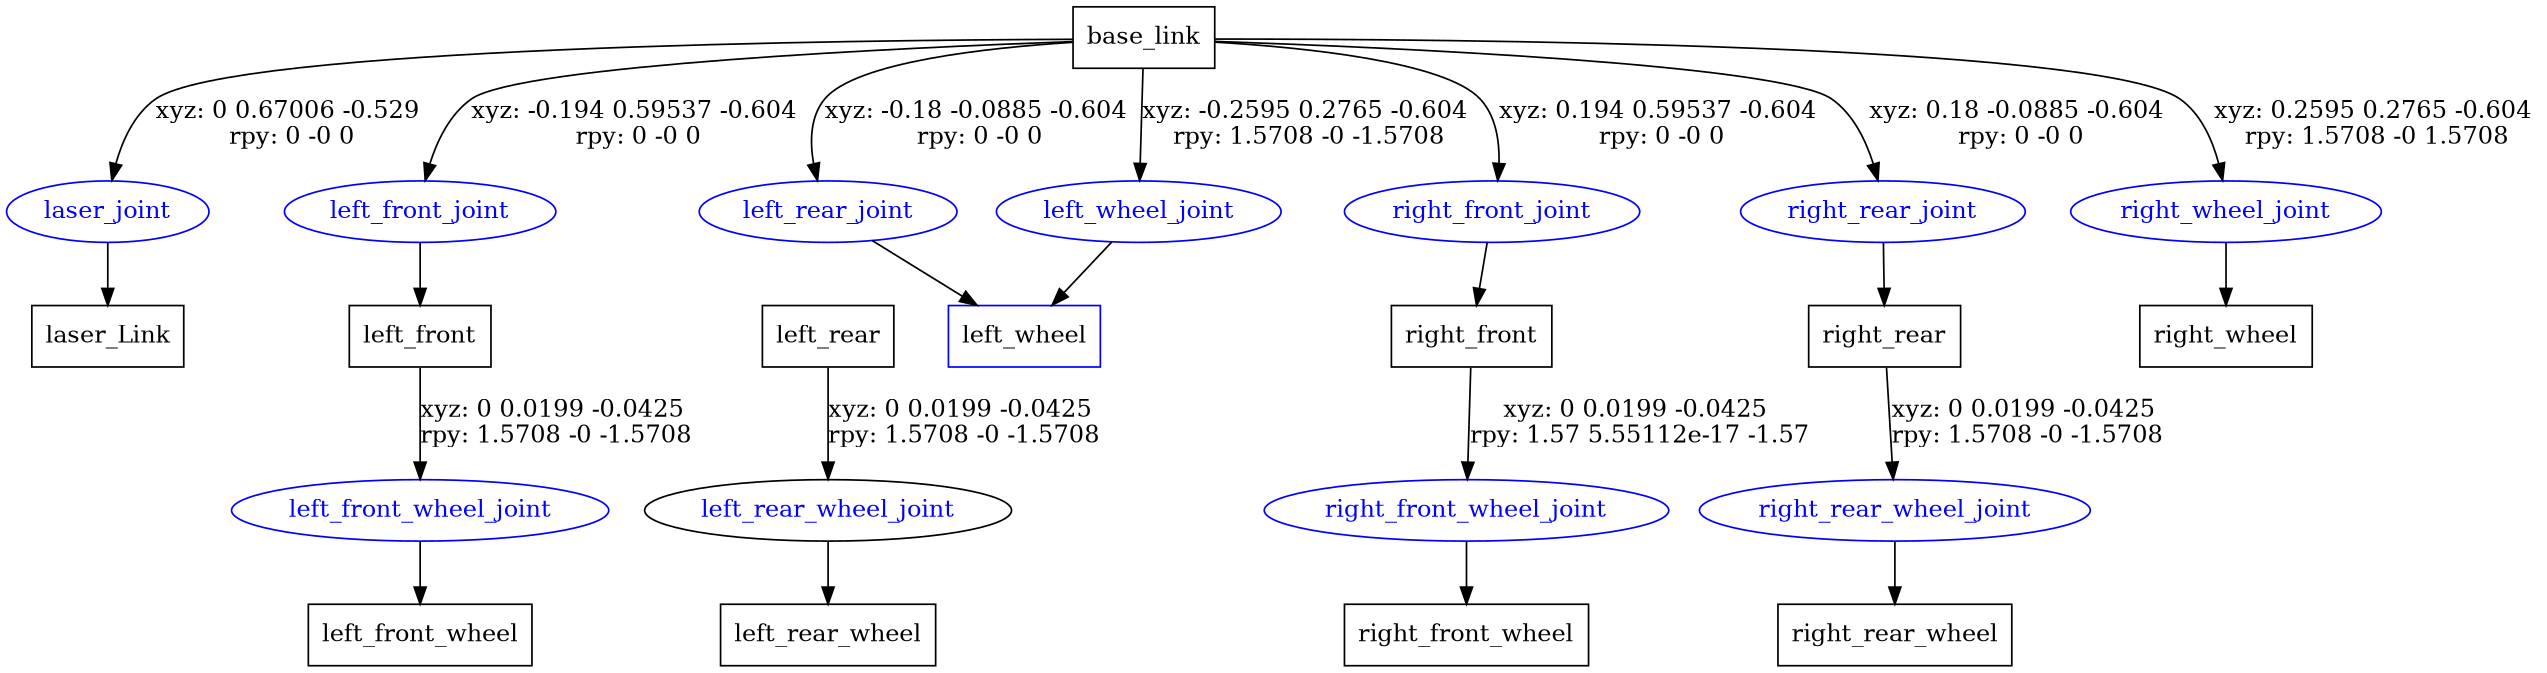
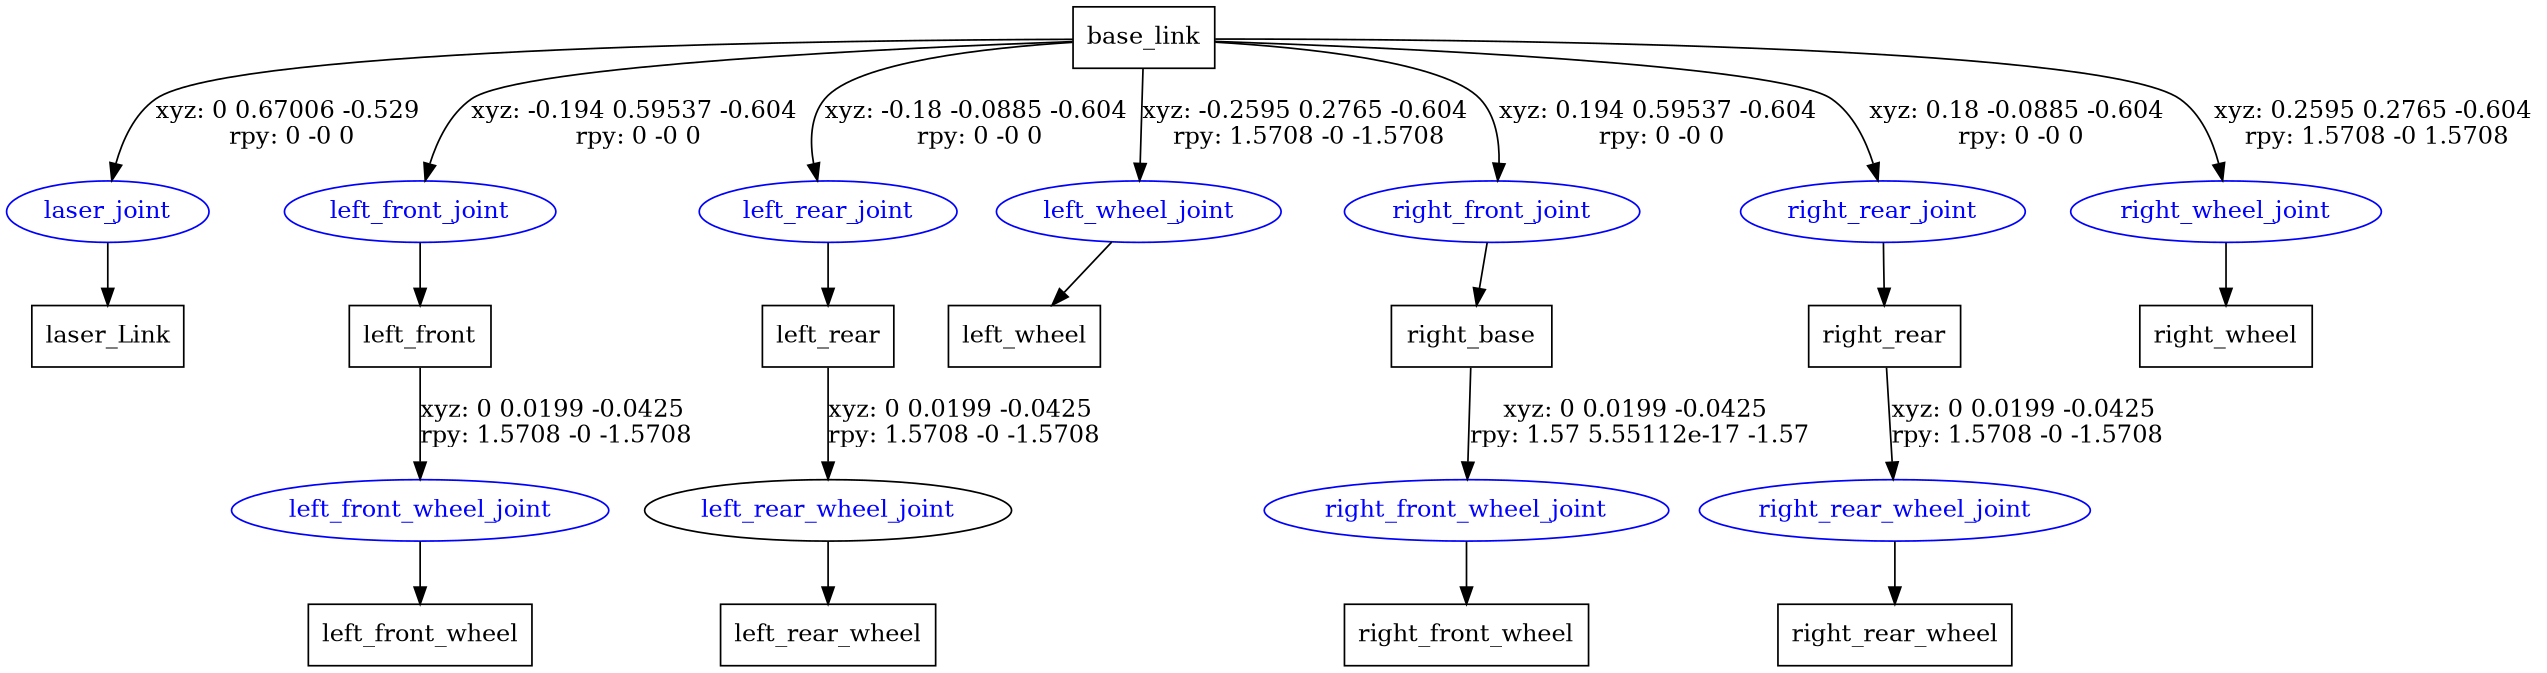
edge "left_rear_joint" -> "left_wheel": now "left_rear_joint" -> "left_rear"
node "left_wheel": color blue -> black
node "right_front": label "right_front" -> "right_base"
